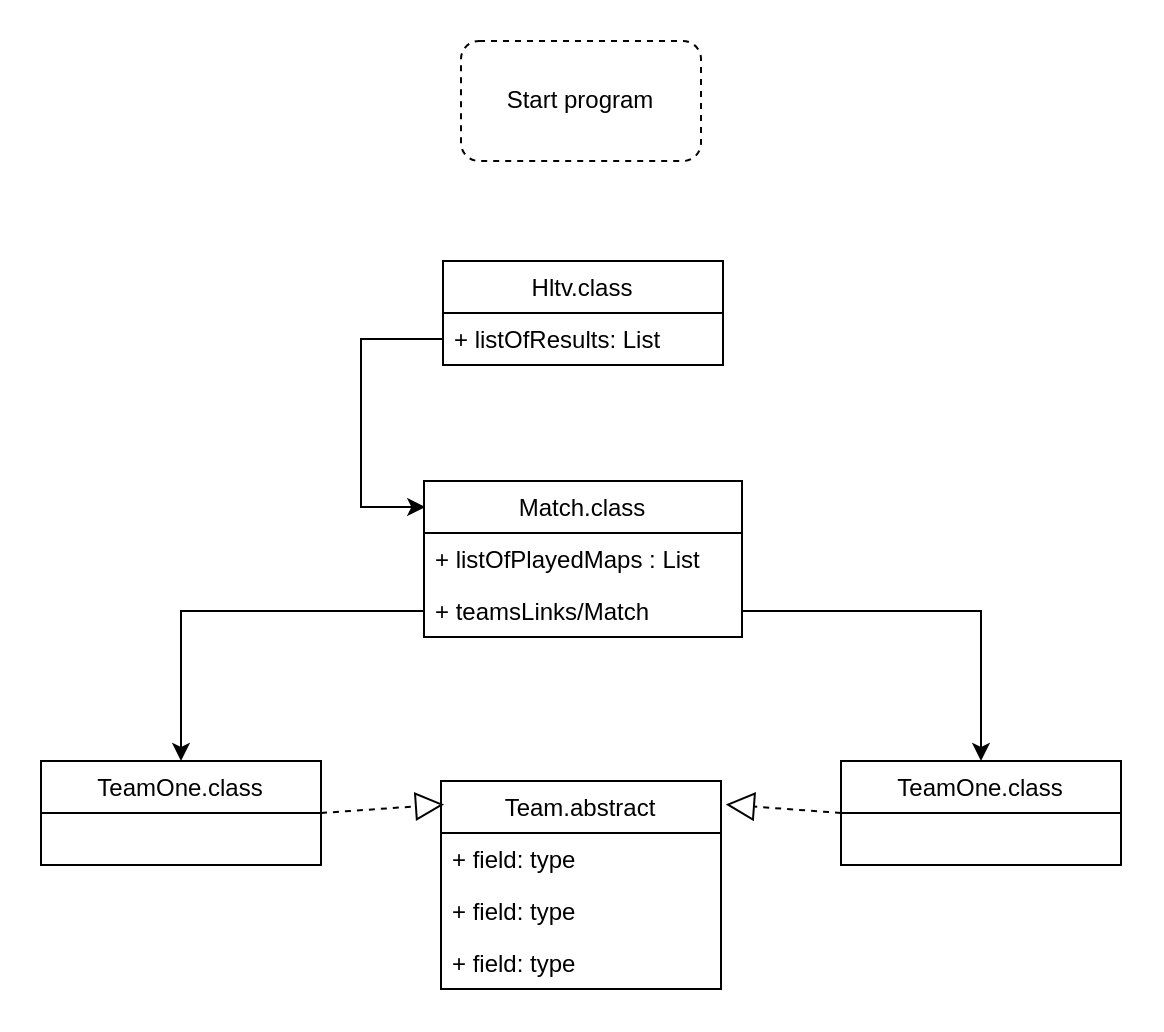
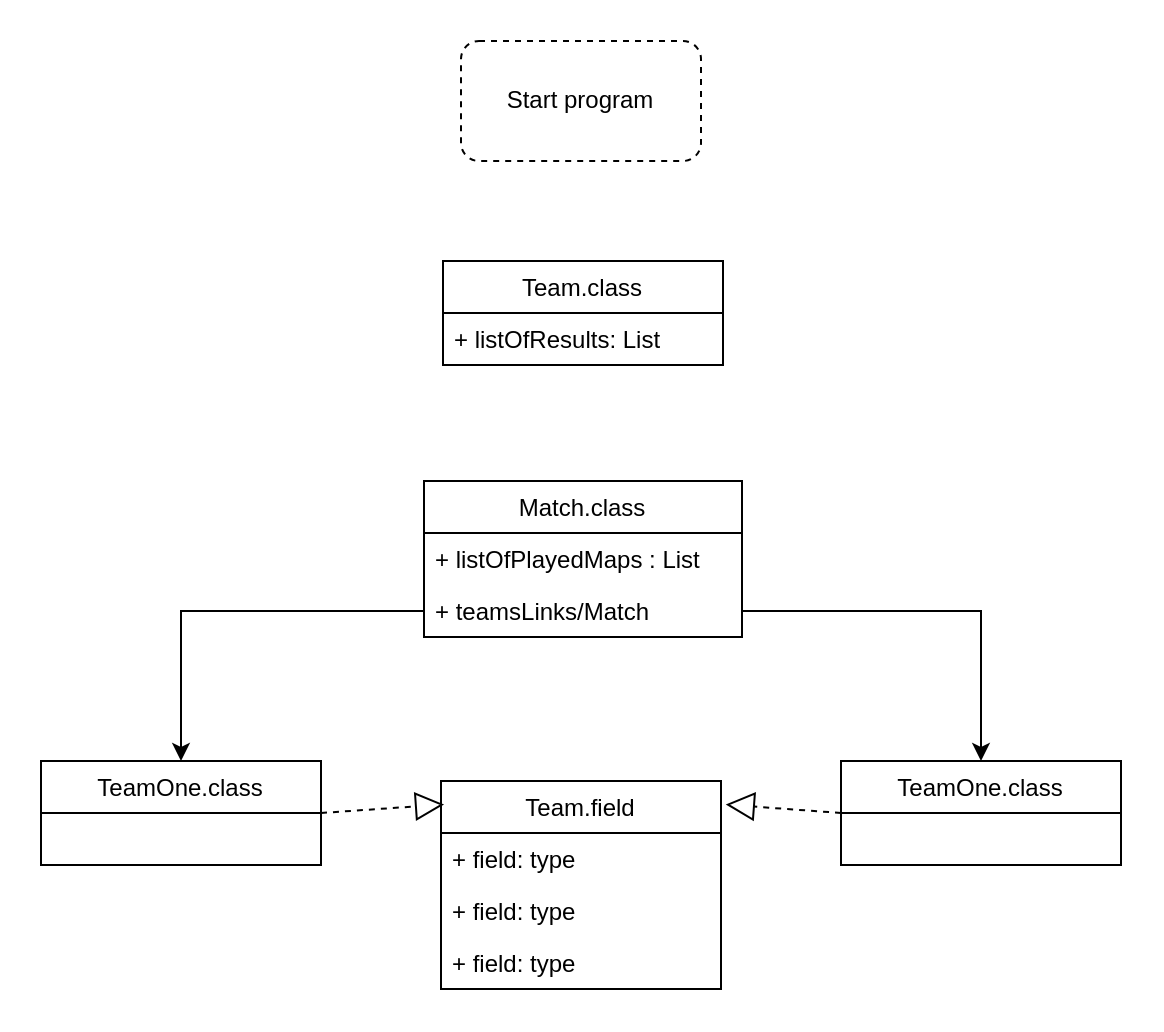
node "Hltv.class": label "Hltv.class" -> "Team.class"
edge "+ listOfResults: List" -> "Match.class": removed
node "Team.abstract": label "Team.abstract" -> "Team.field"
